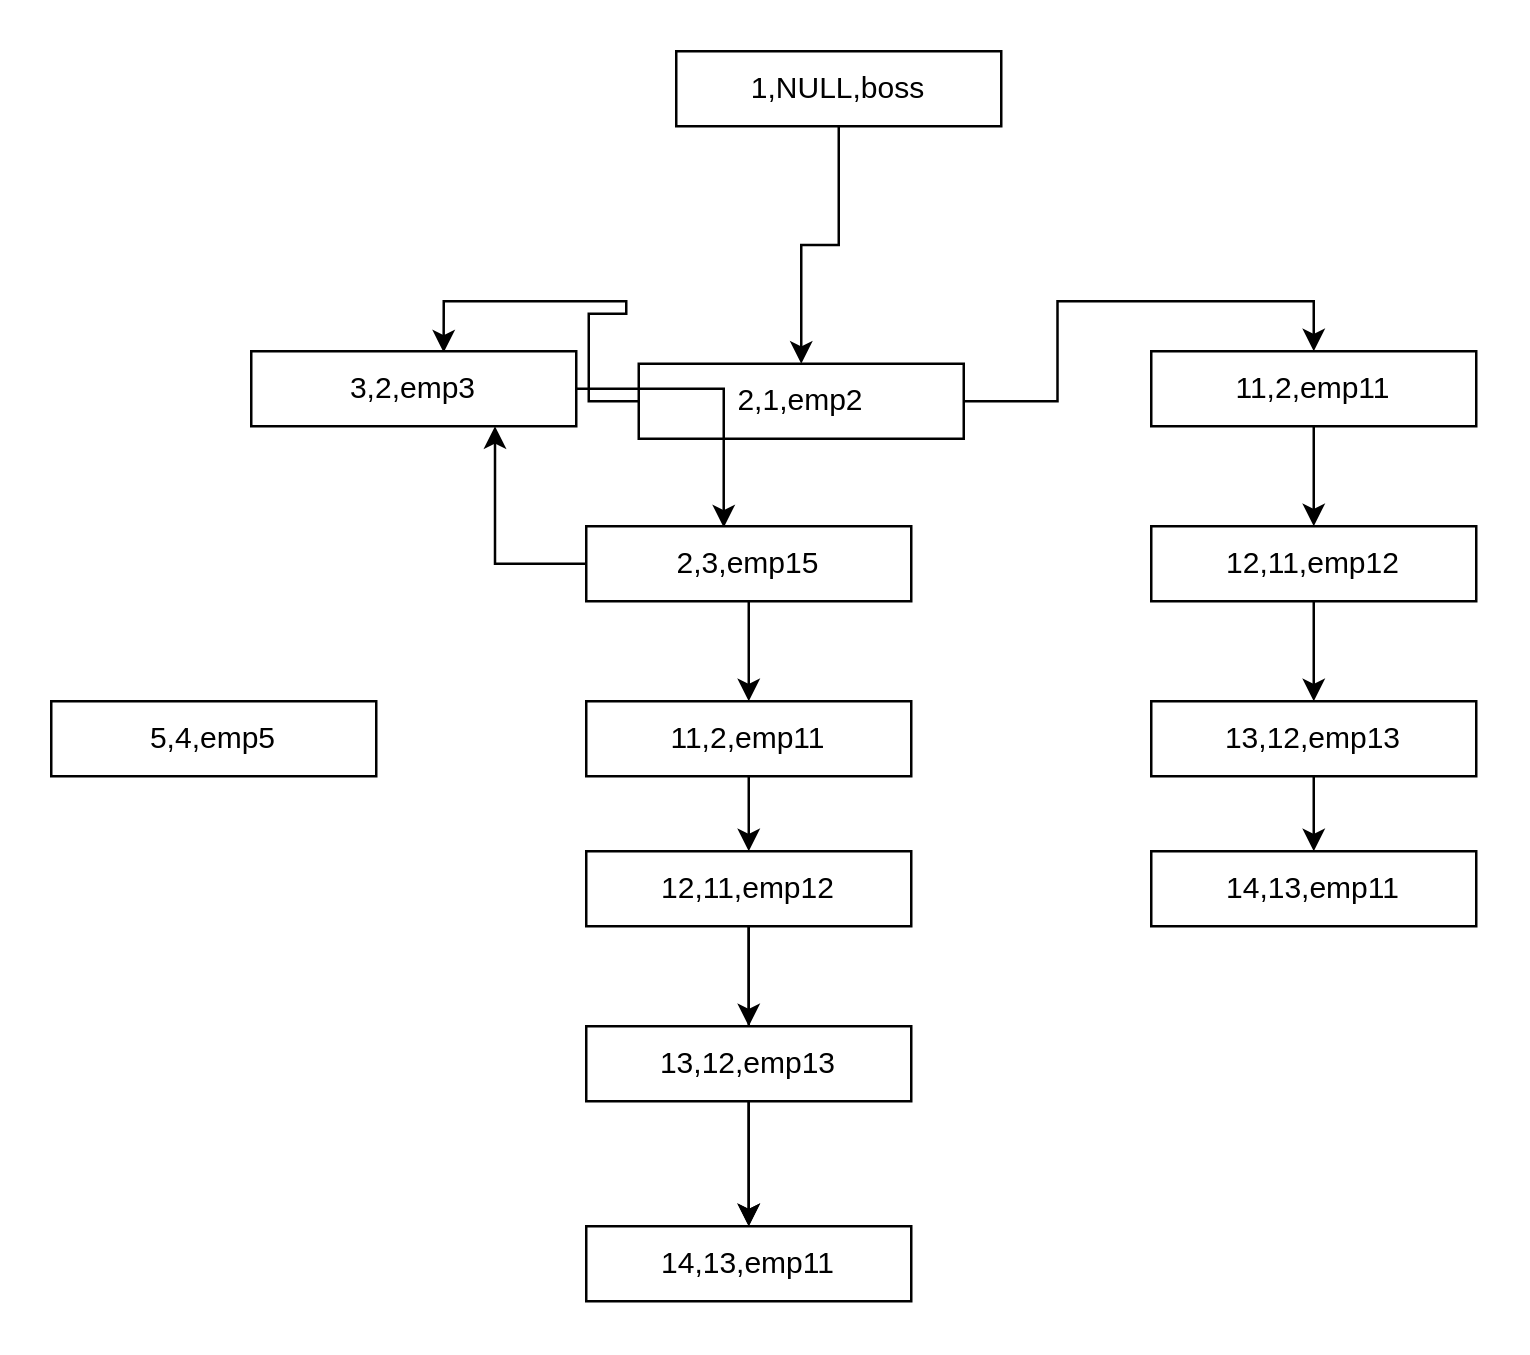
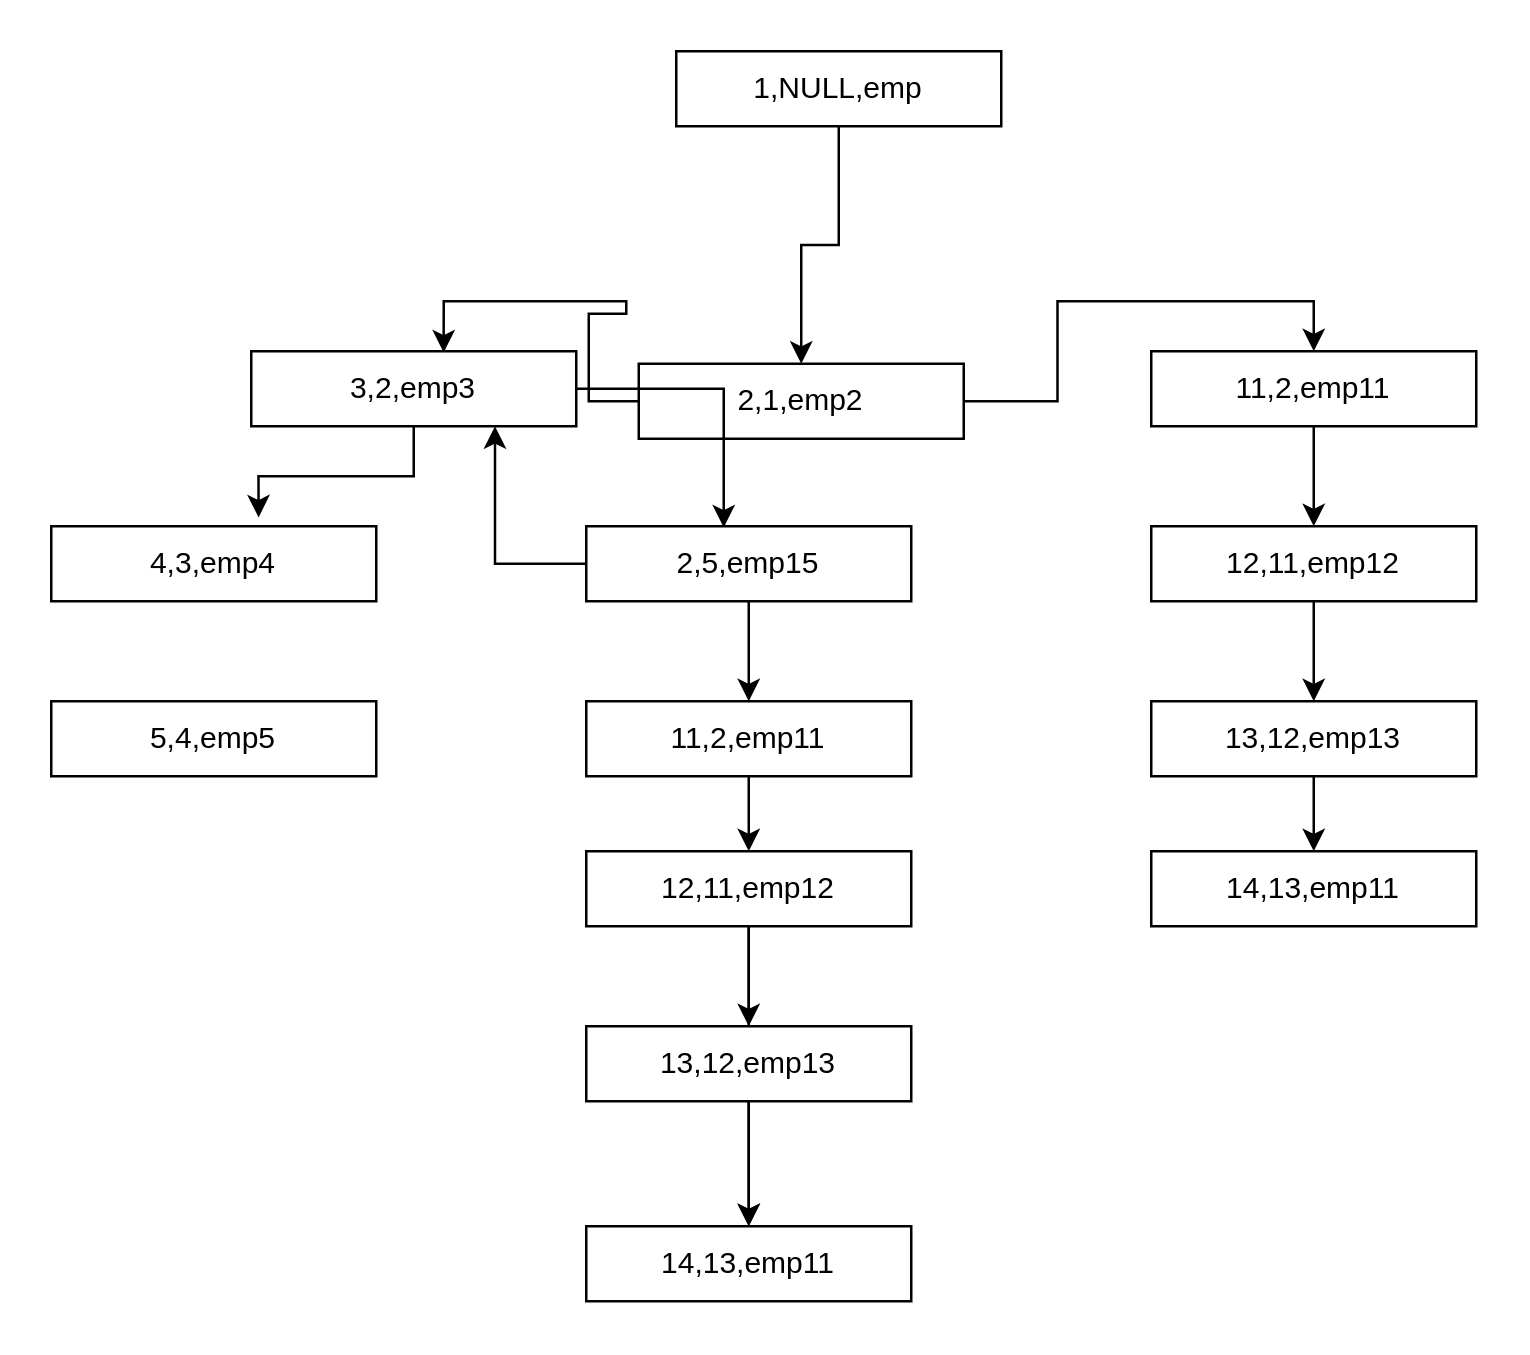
node "1,NULL,boss": label "1,NULL,boss" -> "1,NULL,emp"
edge "3,2,emp3" -> "4,3,emp4": added
node "4,3,emp4": added
node "2,3,emp15": label "2,3,emp15" -> "2,5,emp15"
